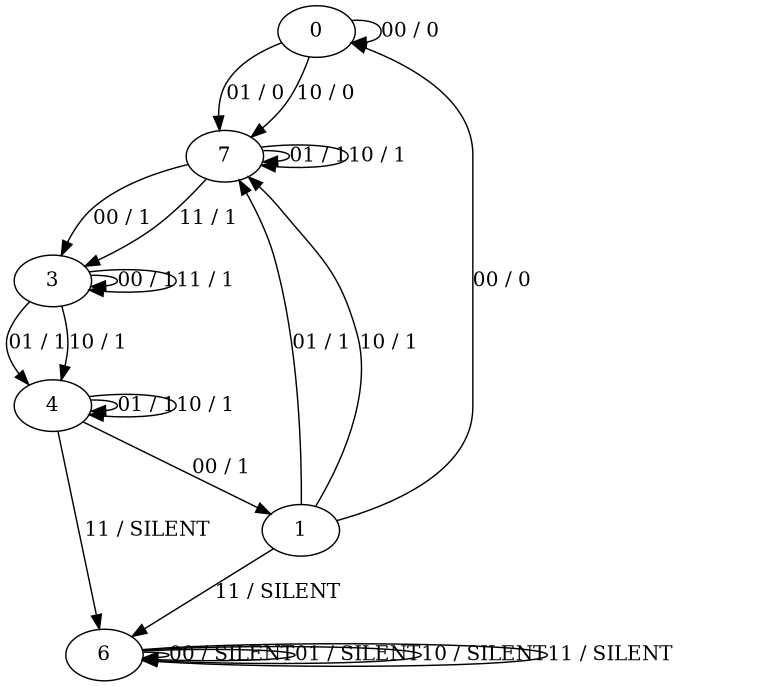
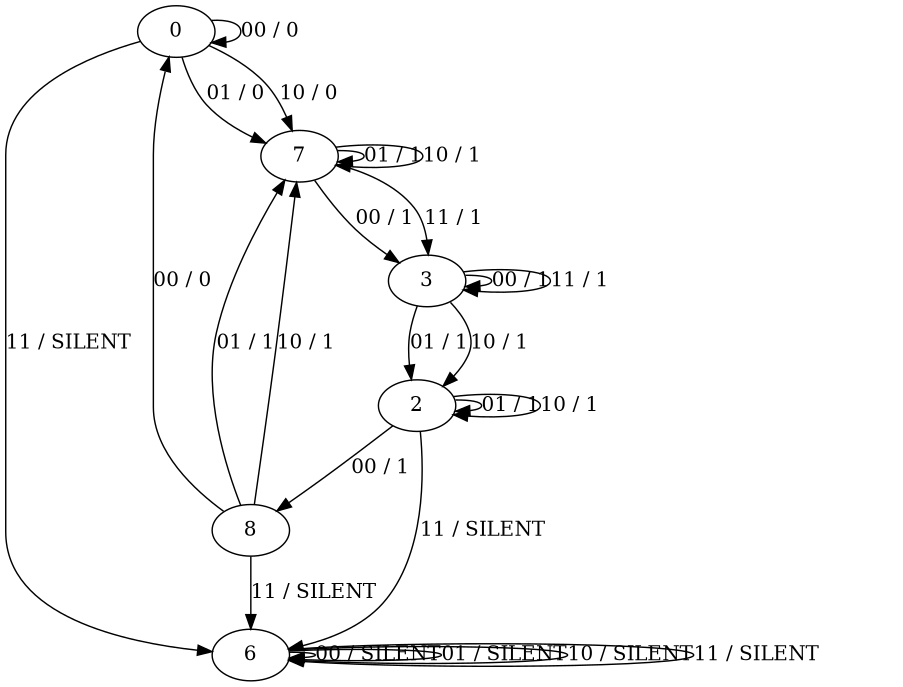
edge "0" -> "6": added, label "11 / SILENT"
node "4": label "4" -> "2"
node "1": label "1" -> "8"
